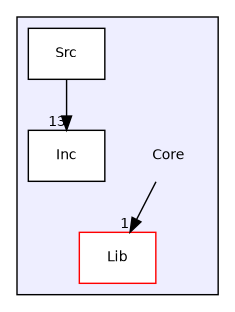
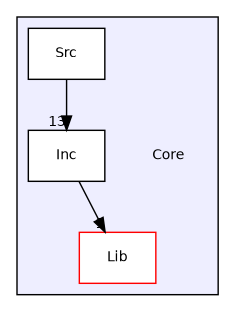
edge "Core" -> "Lib": now "Inc" -> "Lib"
